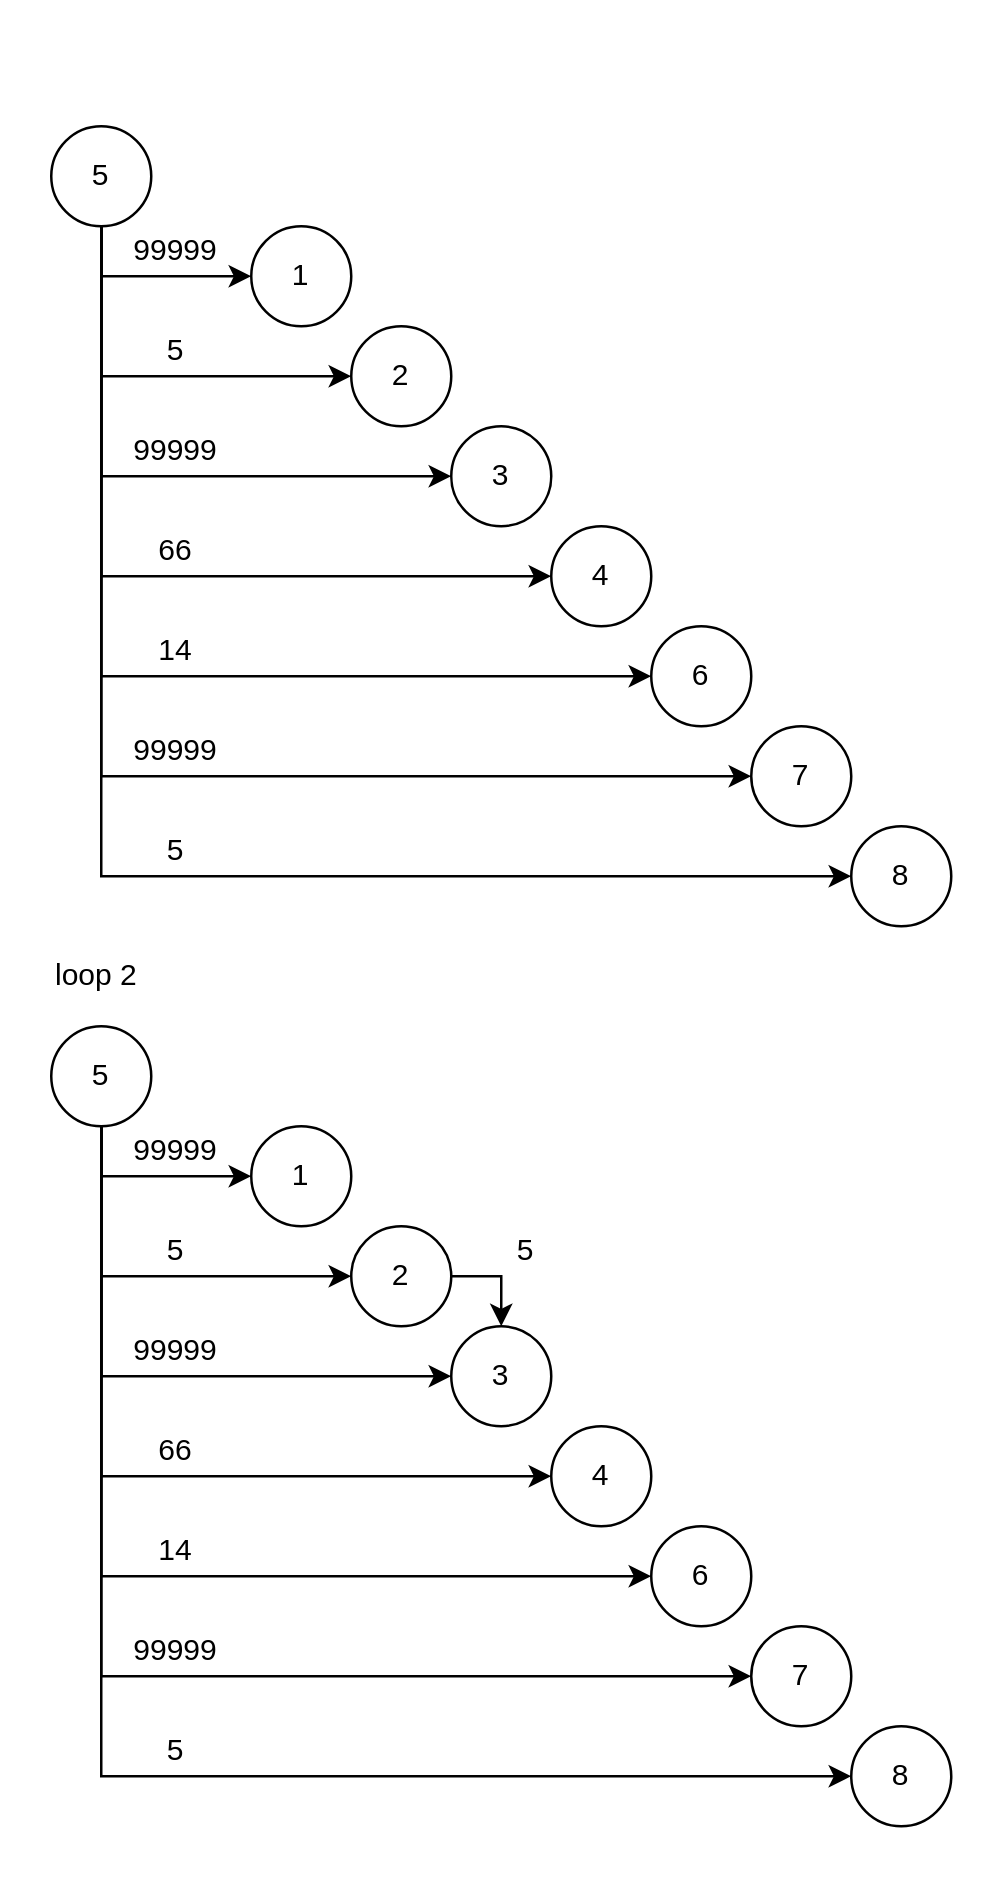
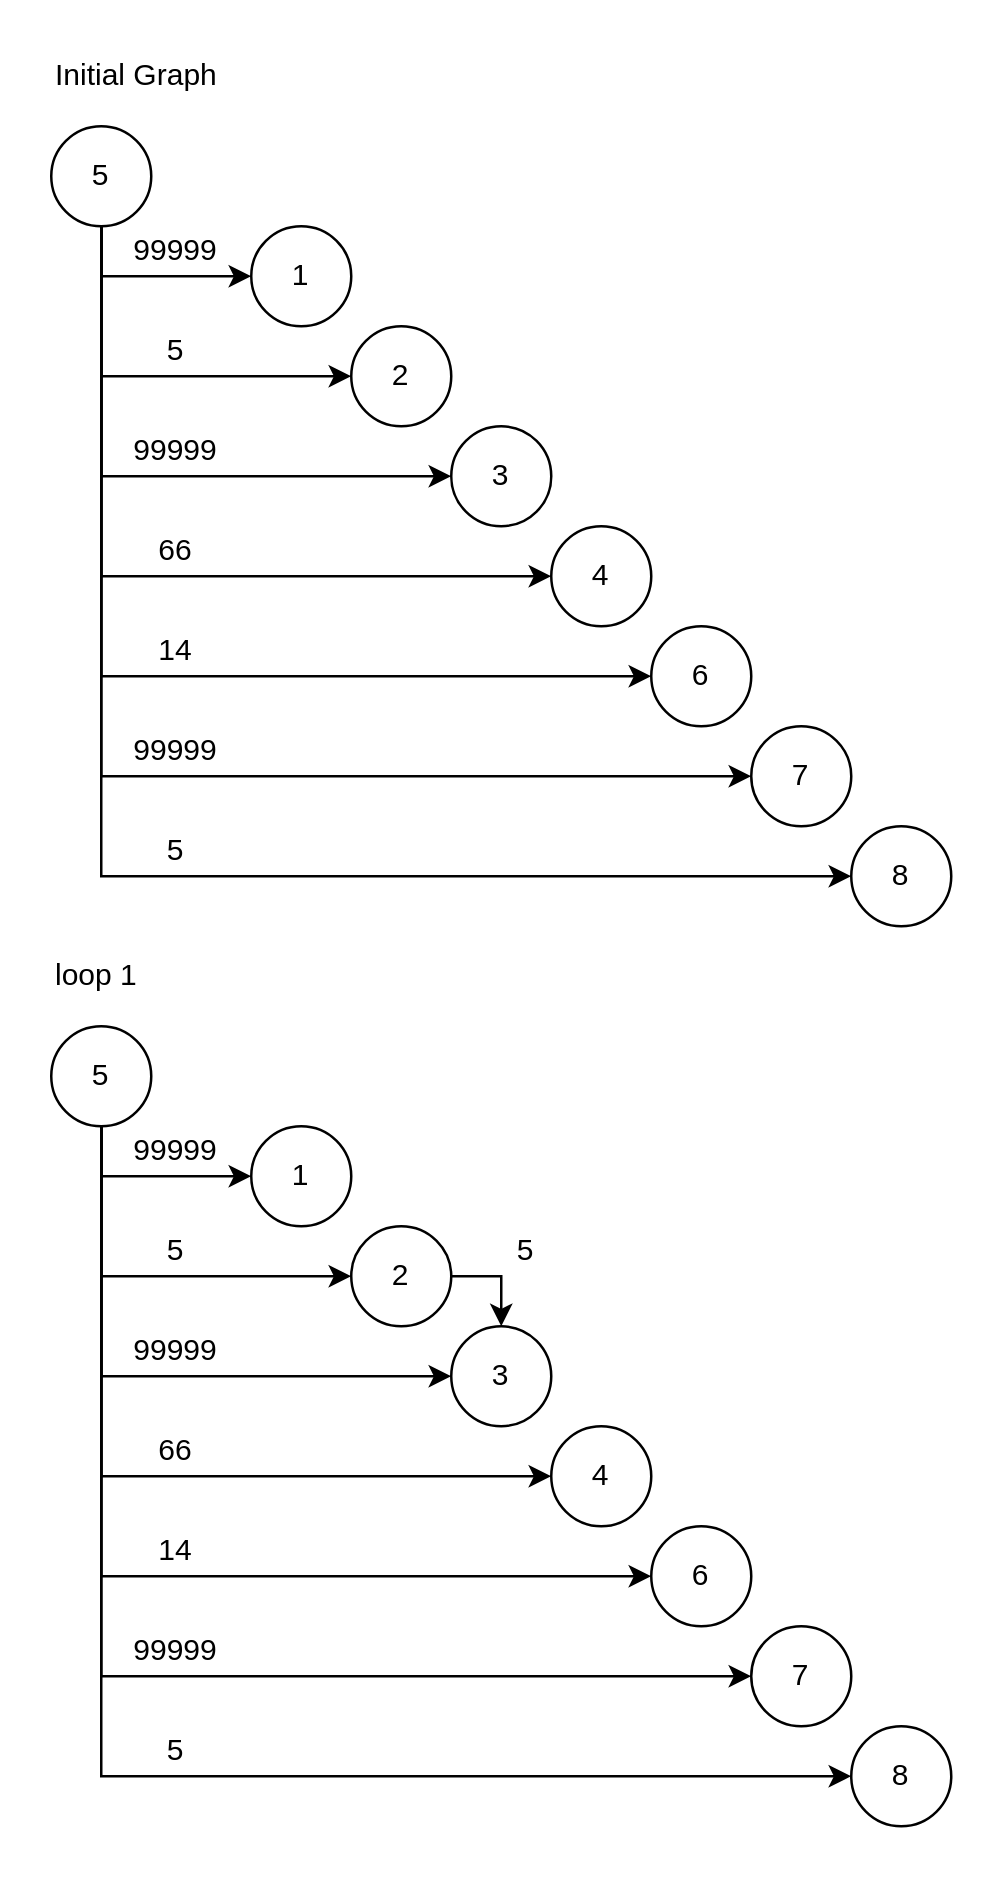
node "Initial Graph": added
node "loop 2": label "loop 2" -> "loop 1"
